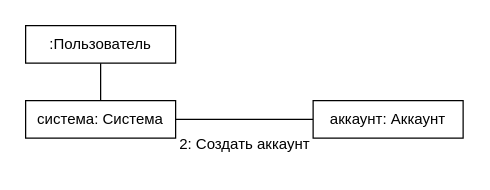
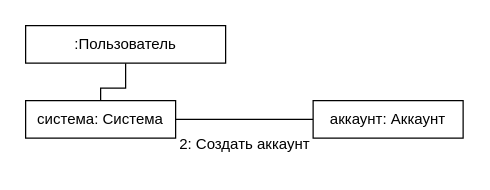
node ":Пользователь": size 150x38 -> 200x38
